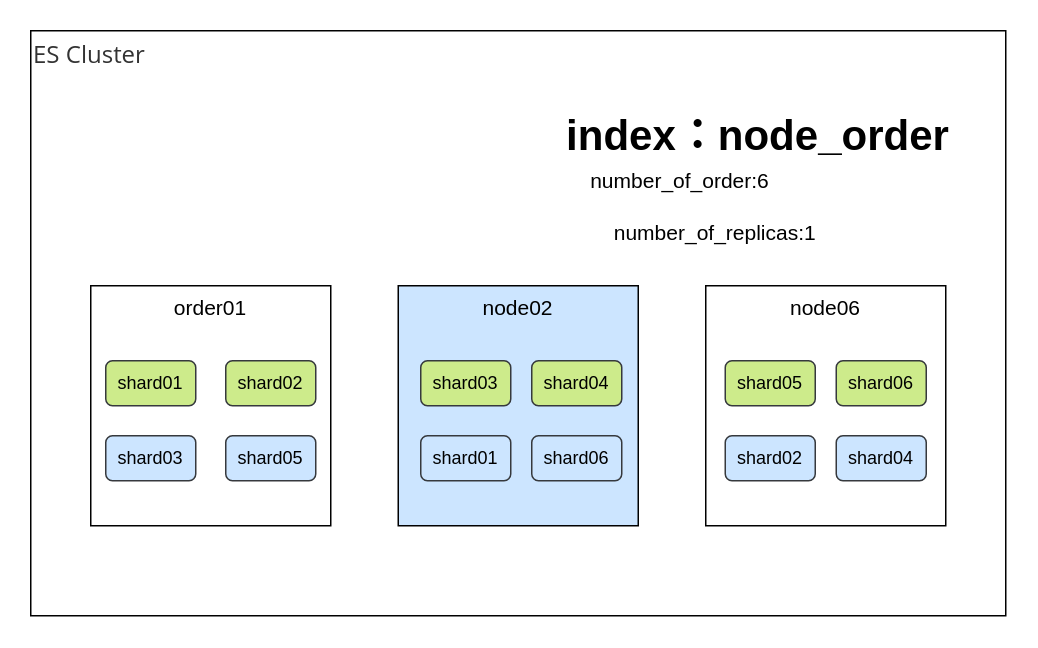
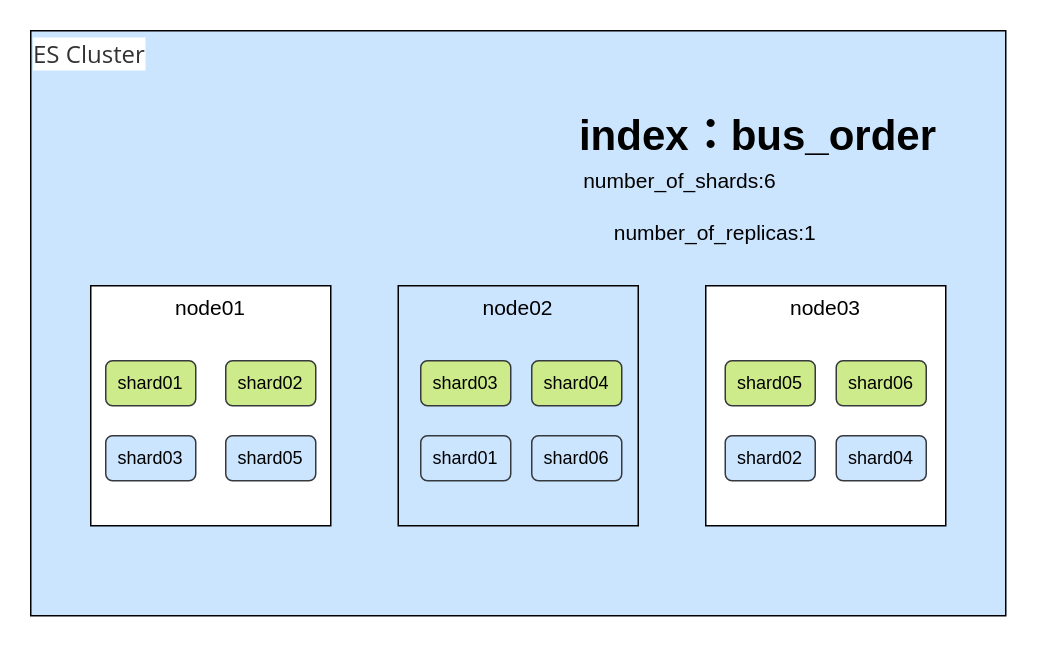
node "ES Cluster": fillcolor #ffffff -> #cce5ff
node "index：node_order": label "index：node_order" -> "index：bus_order"
node "number_of_order:6": label "number_of_order:6" -> "number_of_shards:6"
node "order01": label "order01" -> "node01"
node "node06": label "node06" -> "node03"
